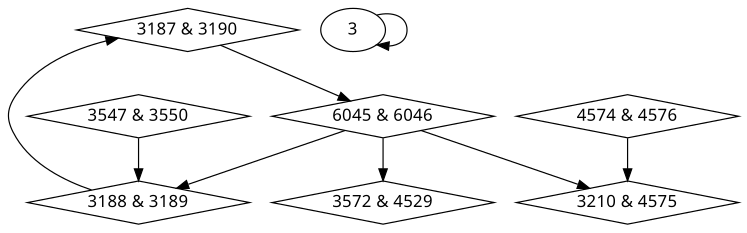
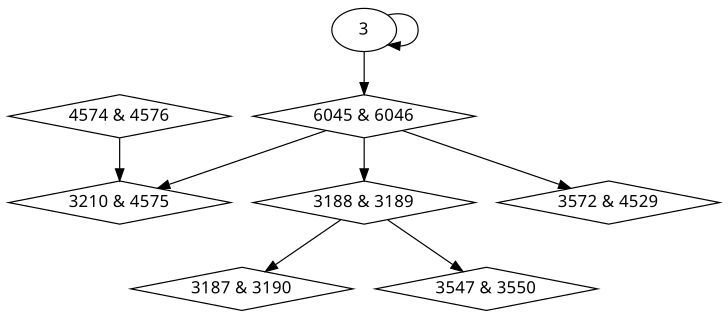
edge "3187 & 3190" -> "6045 & 6046": now "3" -> "6045 & 6046"
edge "3547 & 3550" -> "3188 & 3189": reversed
